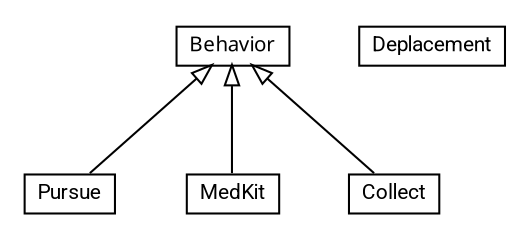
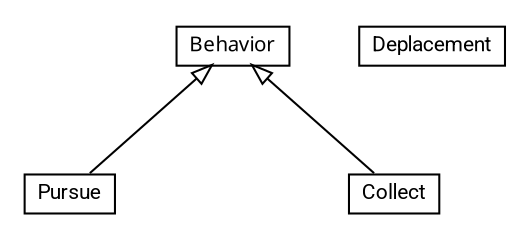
node "MedKit": removed
